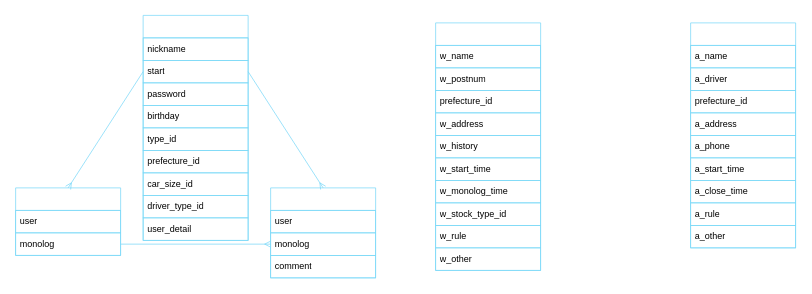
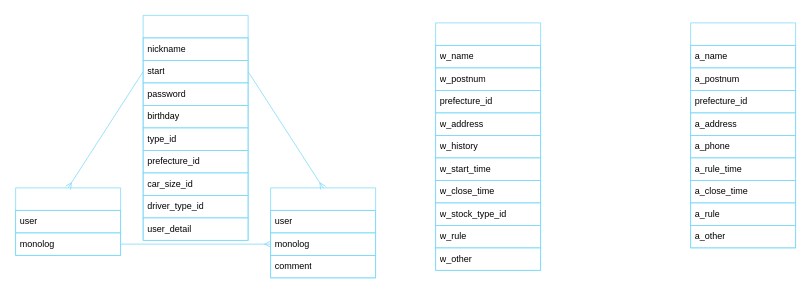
node "a_driver": label "a_driver" -> "a_postnum"
node "a_start_time": label "a_start_time" -> "a_rule_time"
node "w_monolog_time": label "w_monolog_time" -> "w_close_time"
